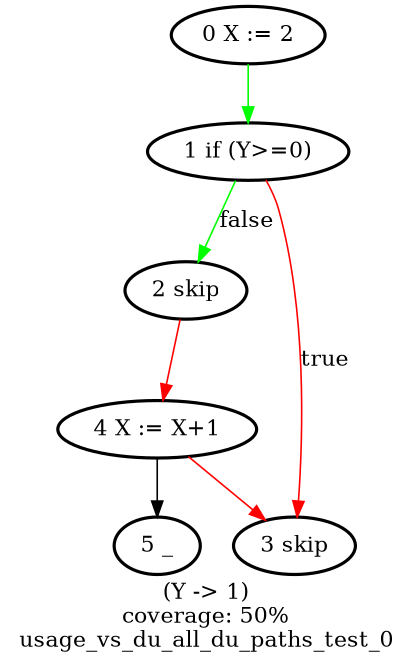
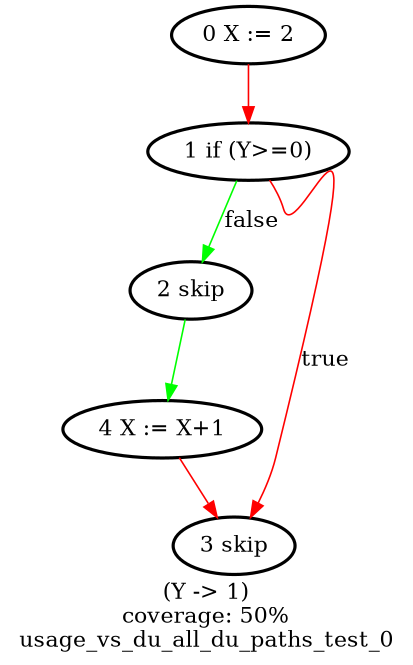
edge "0 X := 2" -> "1 if (Y>=0)": color green -> red
edge "2 skip" -> "4 X := X+1": color red -> green
node "5 _": removed
